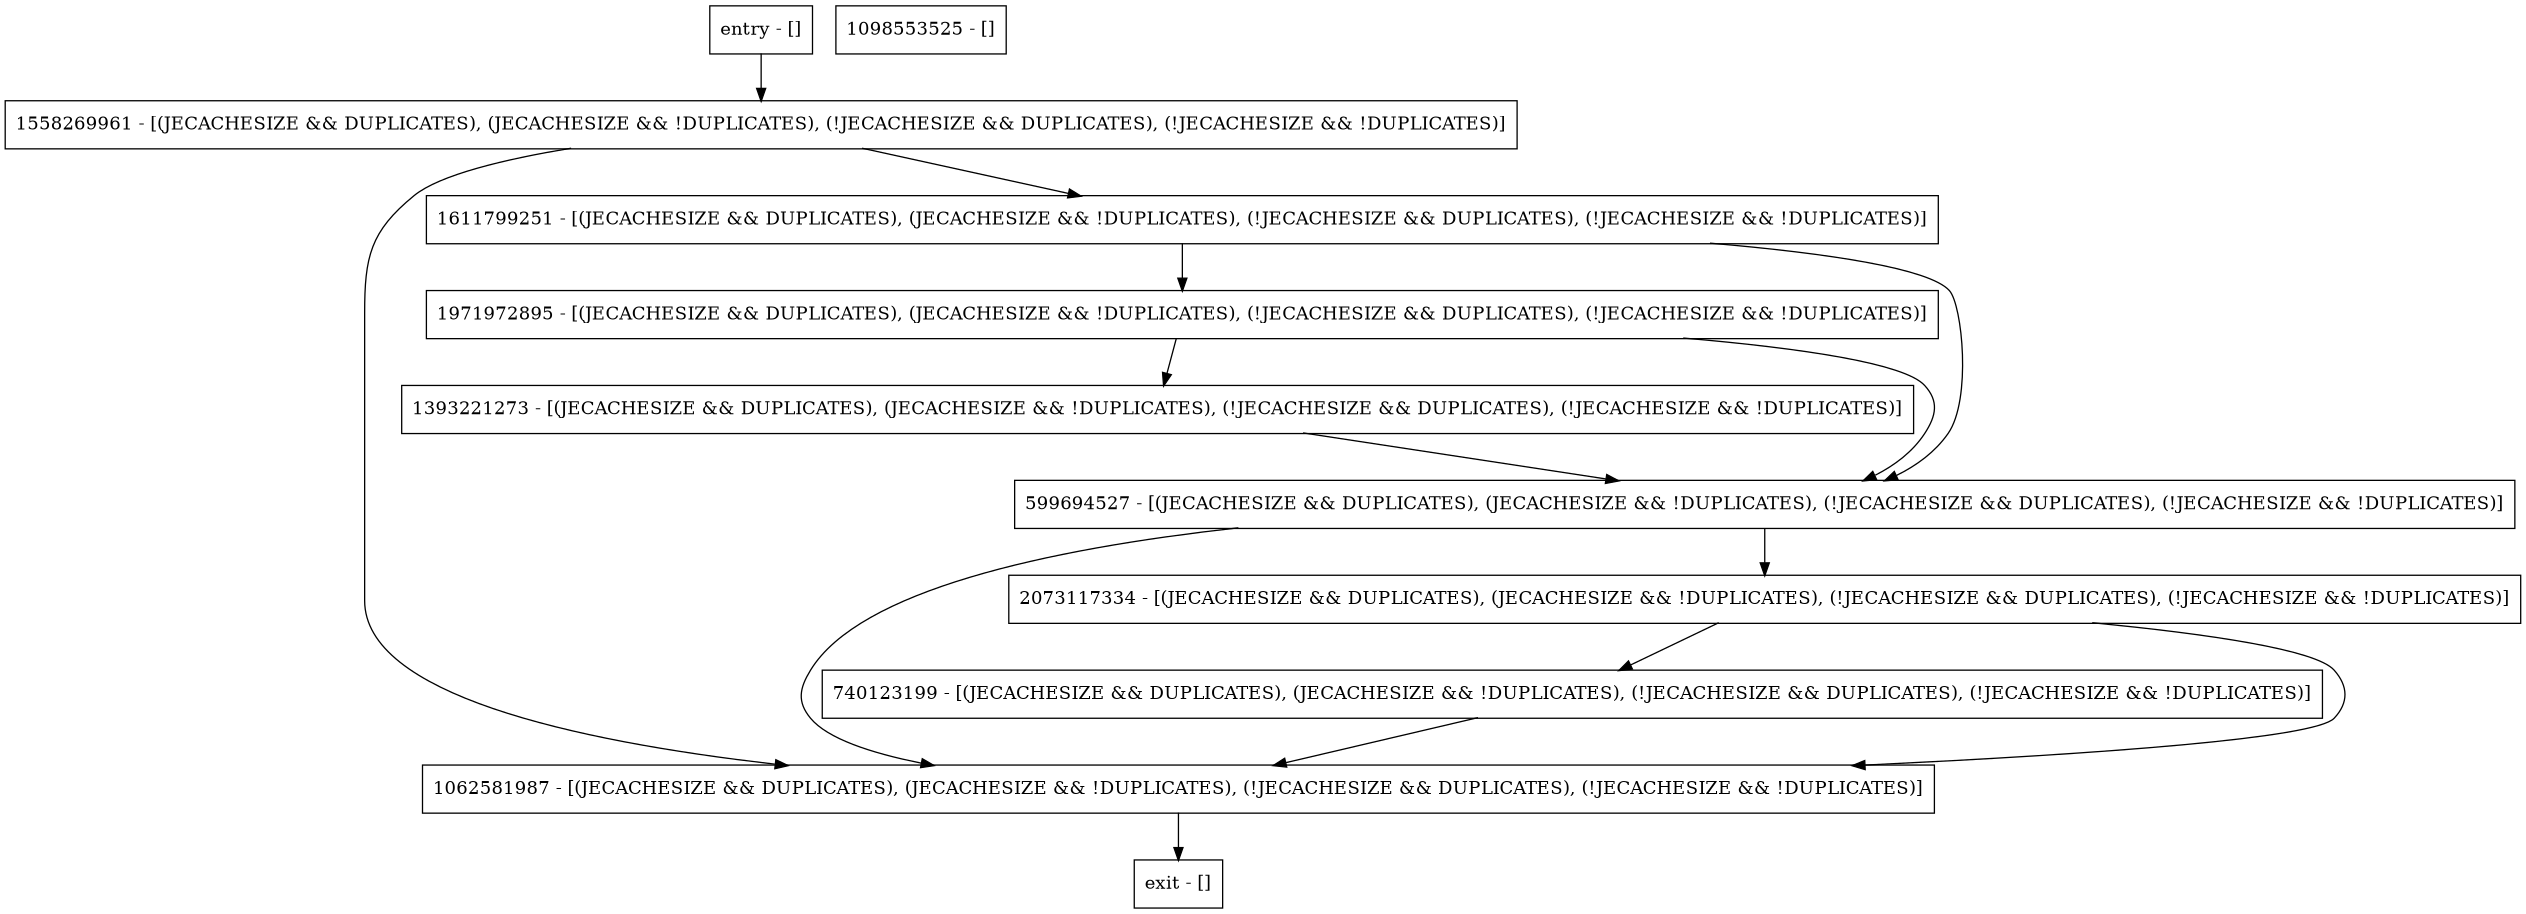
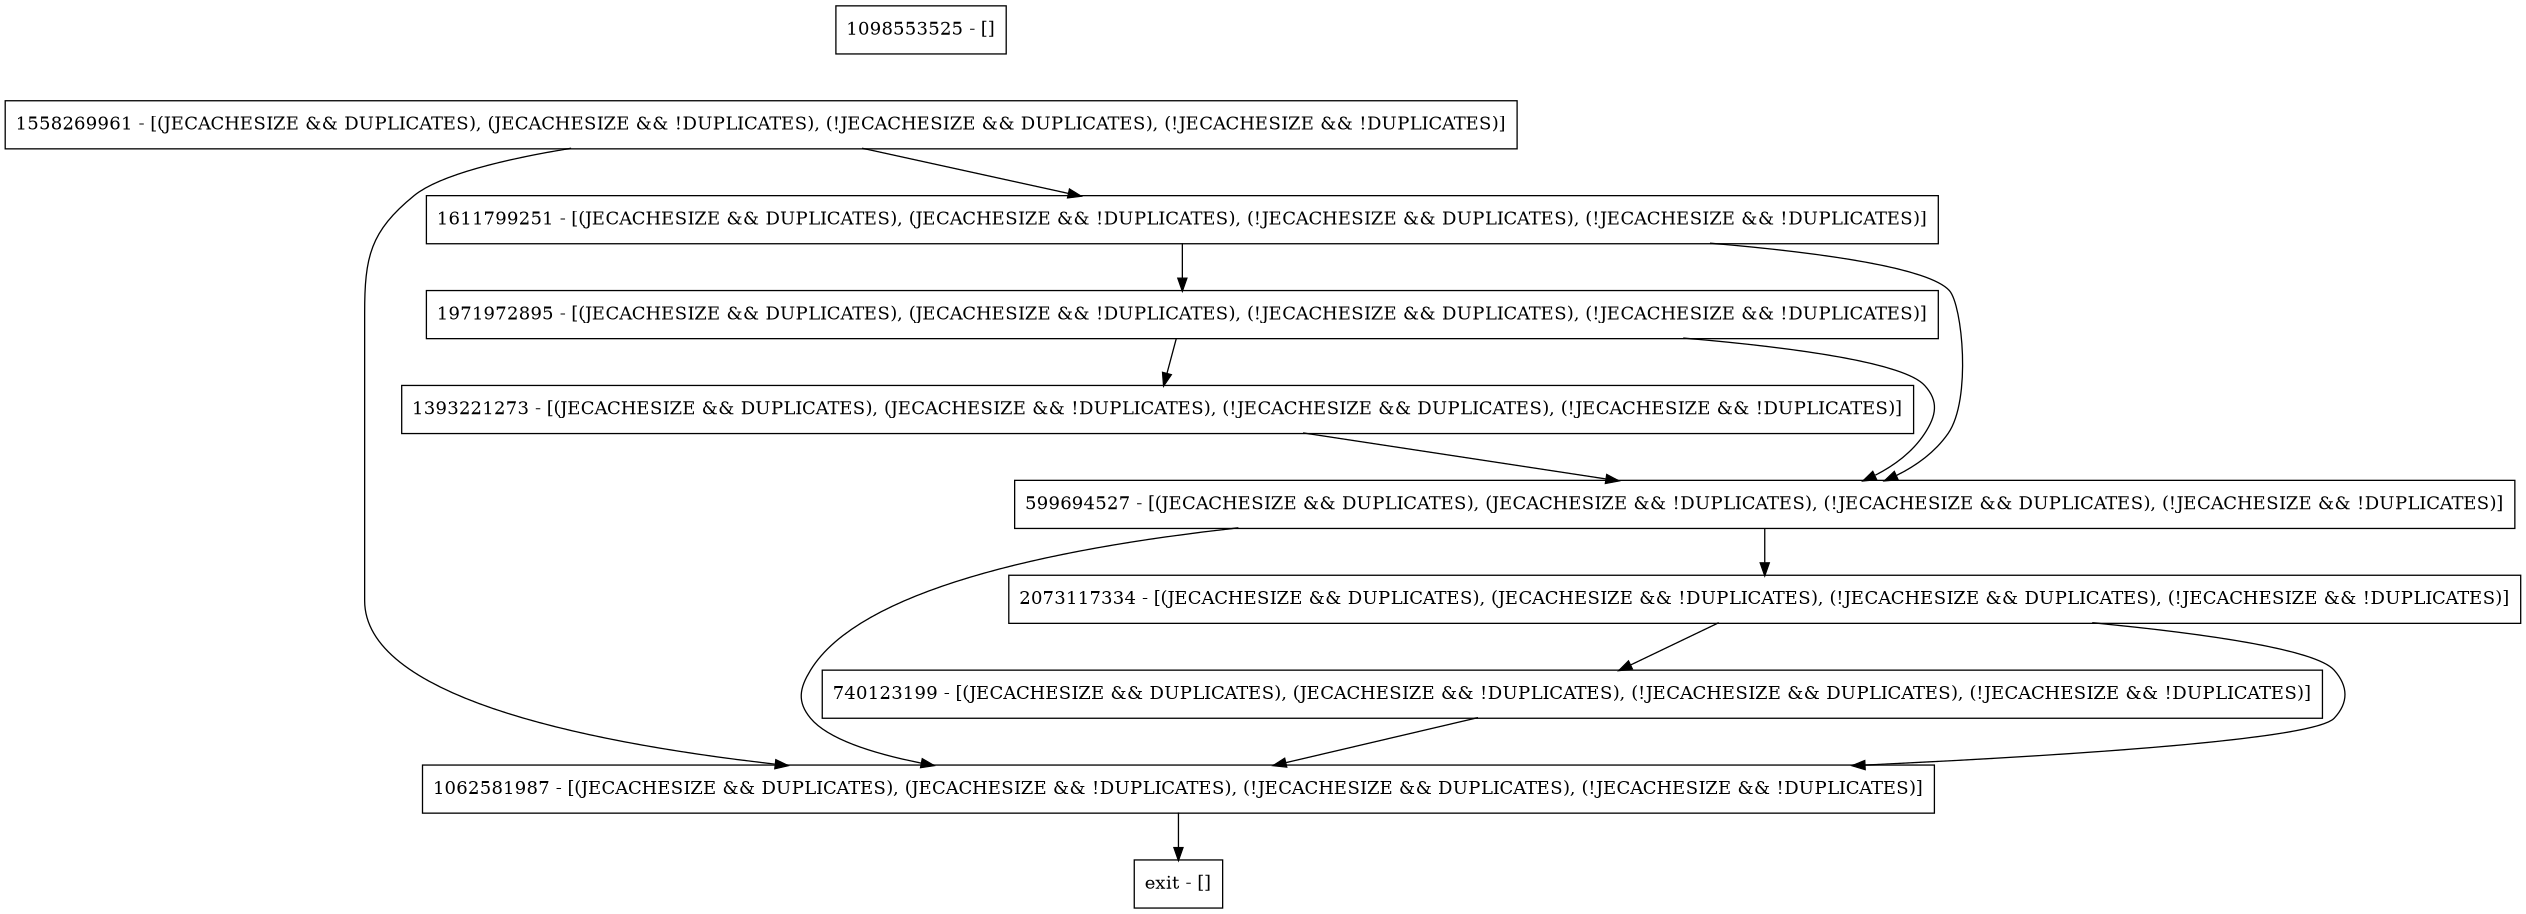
node "entry - []": removed
